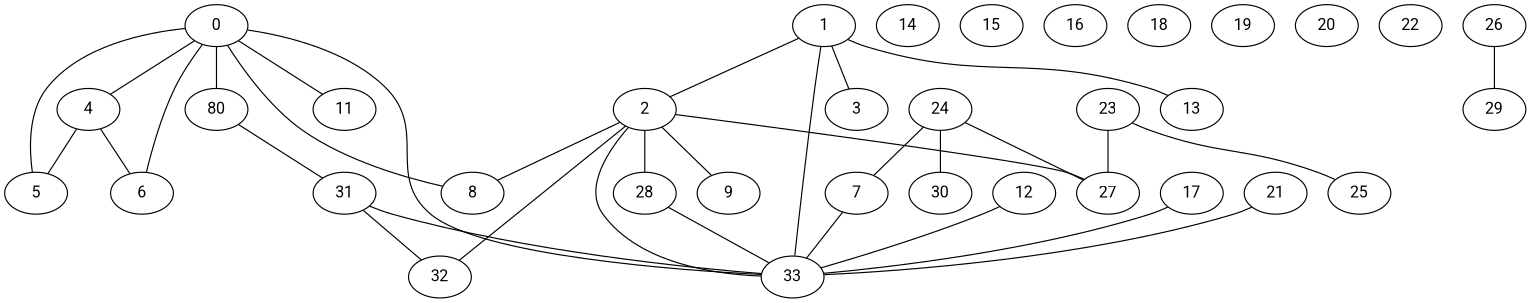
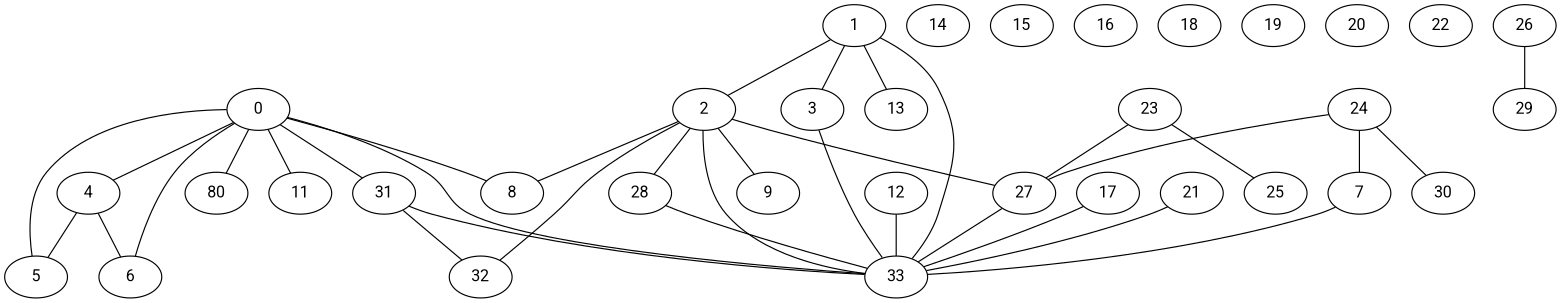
edge "80" -- "31": now "0" -- "31"
edge "3" -- "33": added
edge "27" -- "33": added
